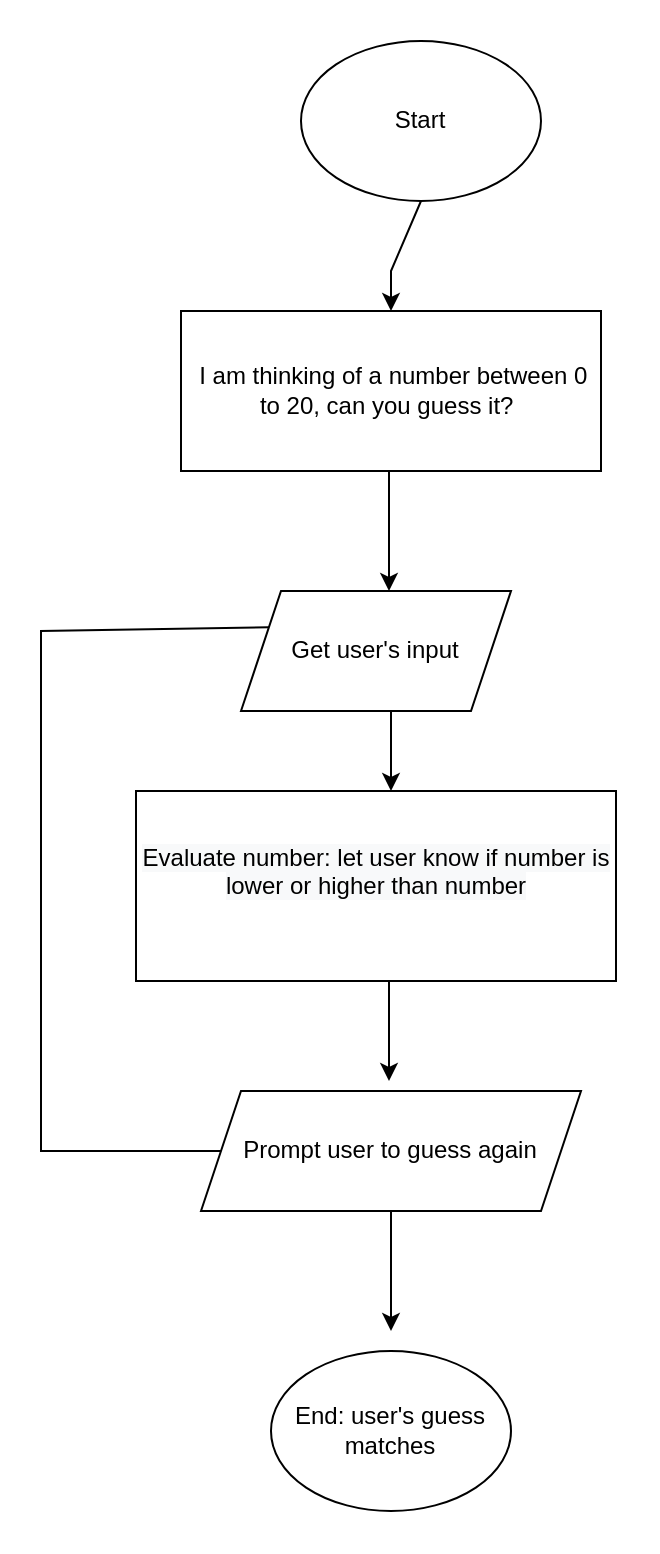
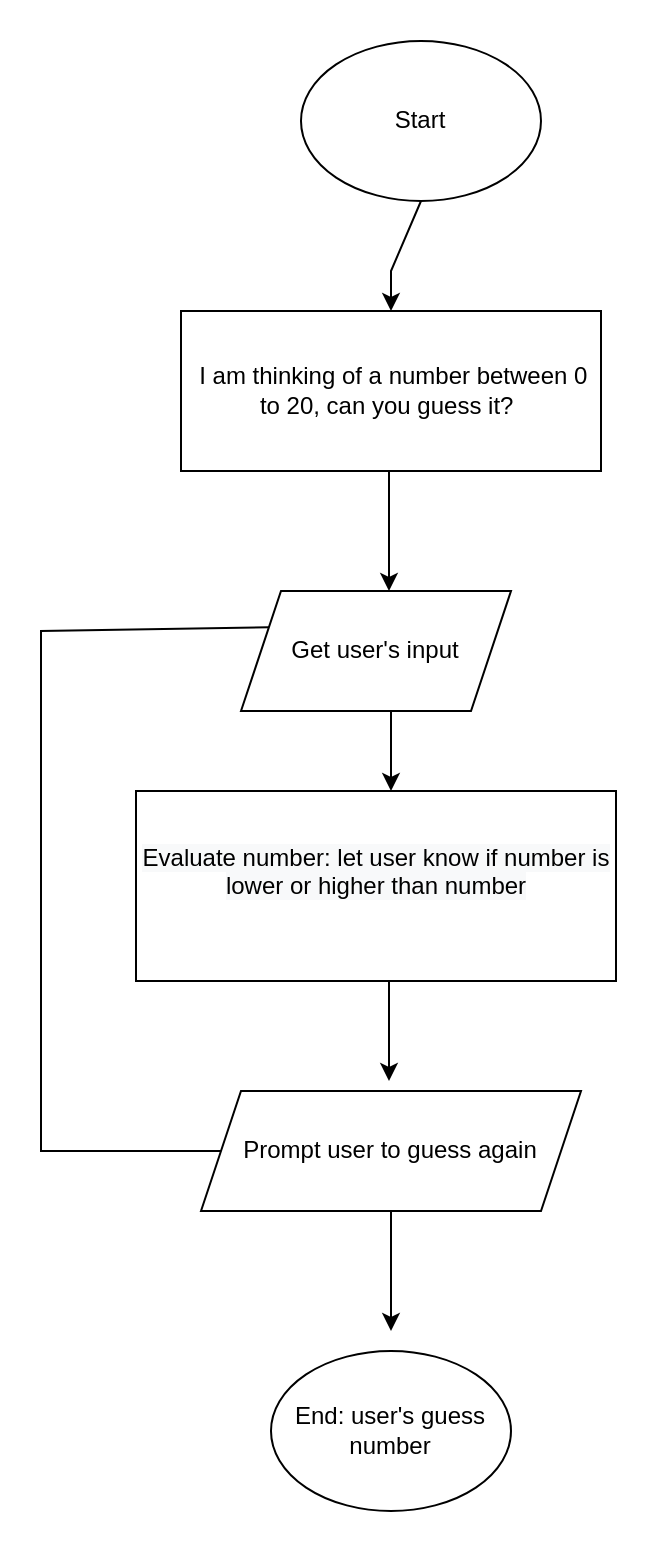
node "End: user's guess matches": label "End: user's guess matches" -> "End: user's guess number"
